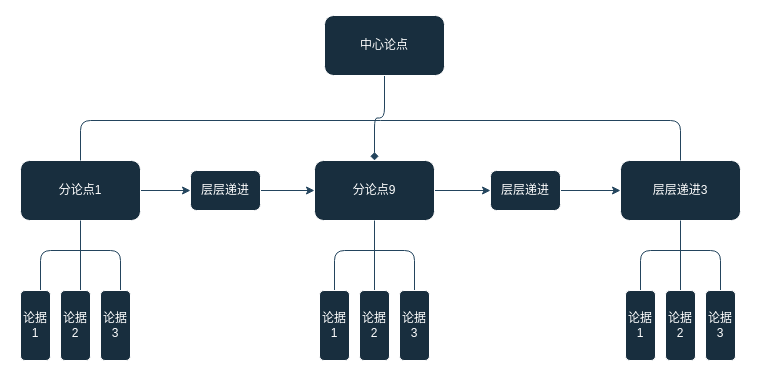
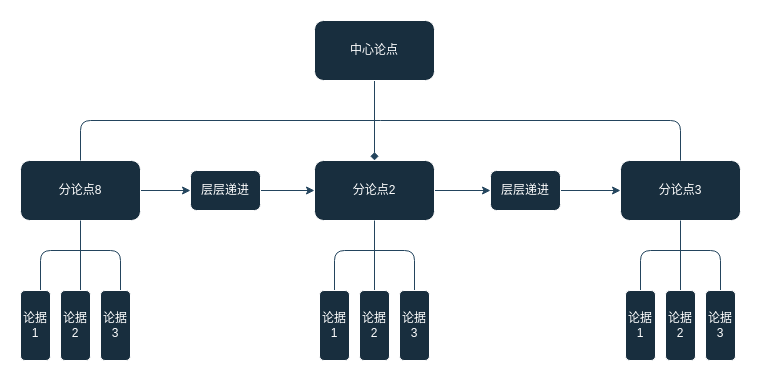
node "中心论点": moved (385, 46) -> (375, 51)
node "分论点1": label "分论点1" -> "分论点8"
node "分论点9": label "分论点9" -> "分论点2"
node "层层递进3": label "层层递进3" -> "分论点3"
